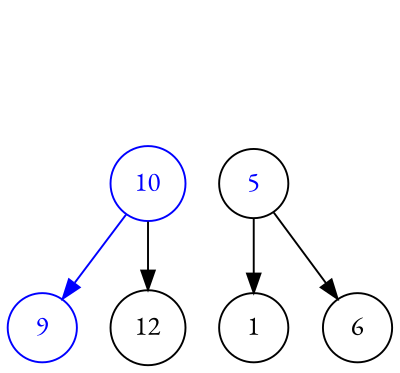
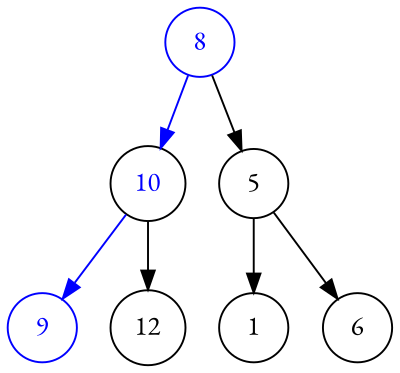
node "8": added
node "10": color blue -> black
node "5": fontcolor blue -> black
